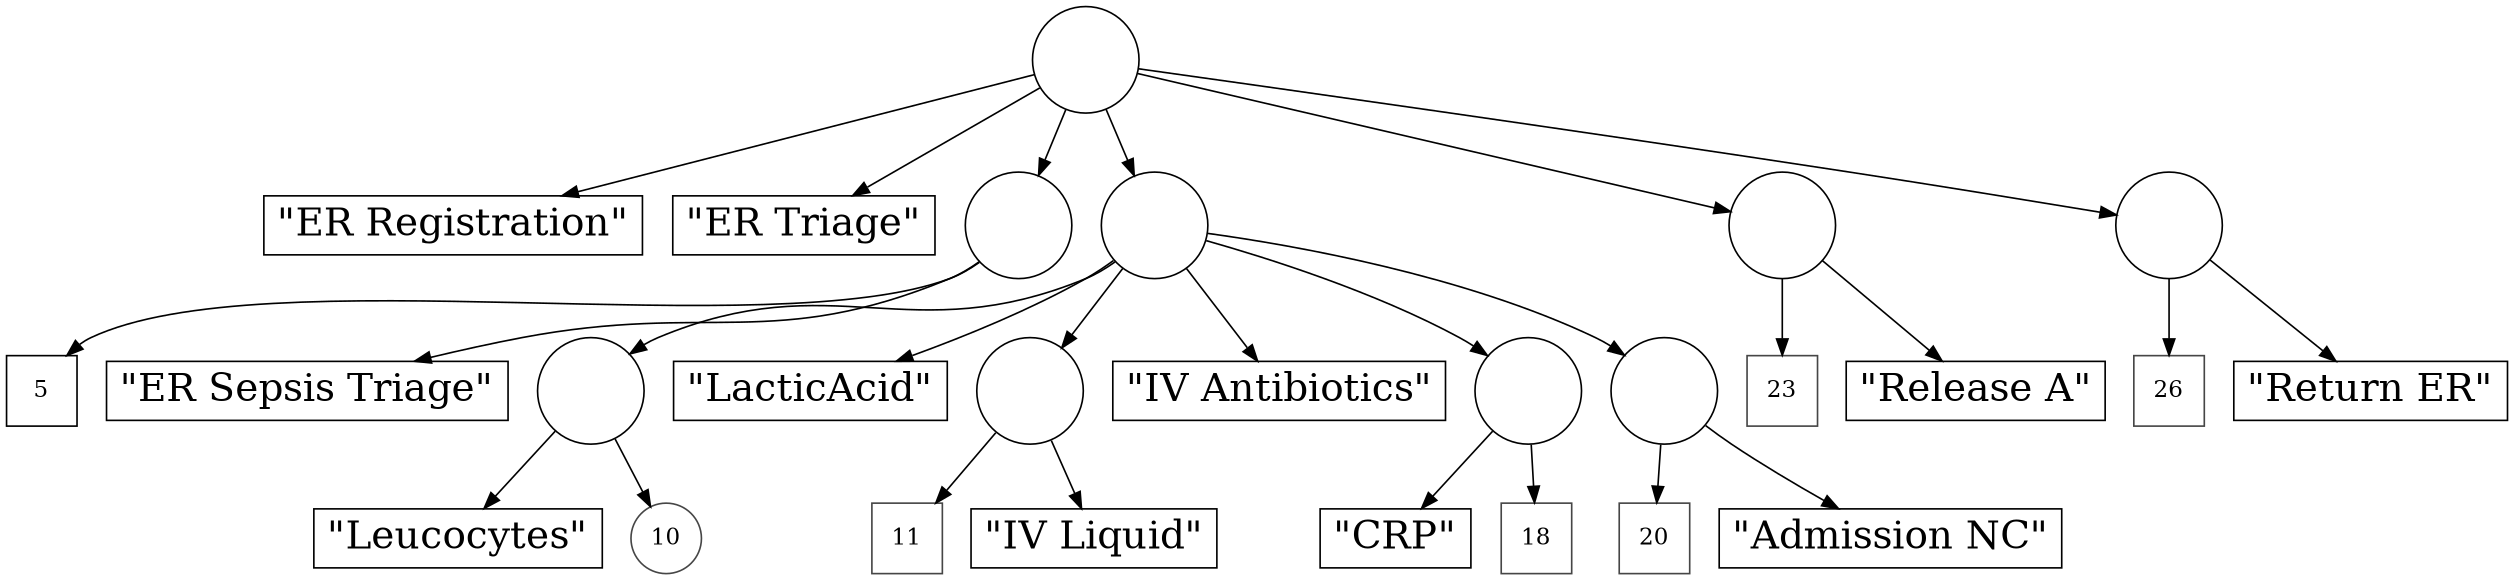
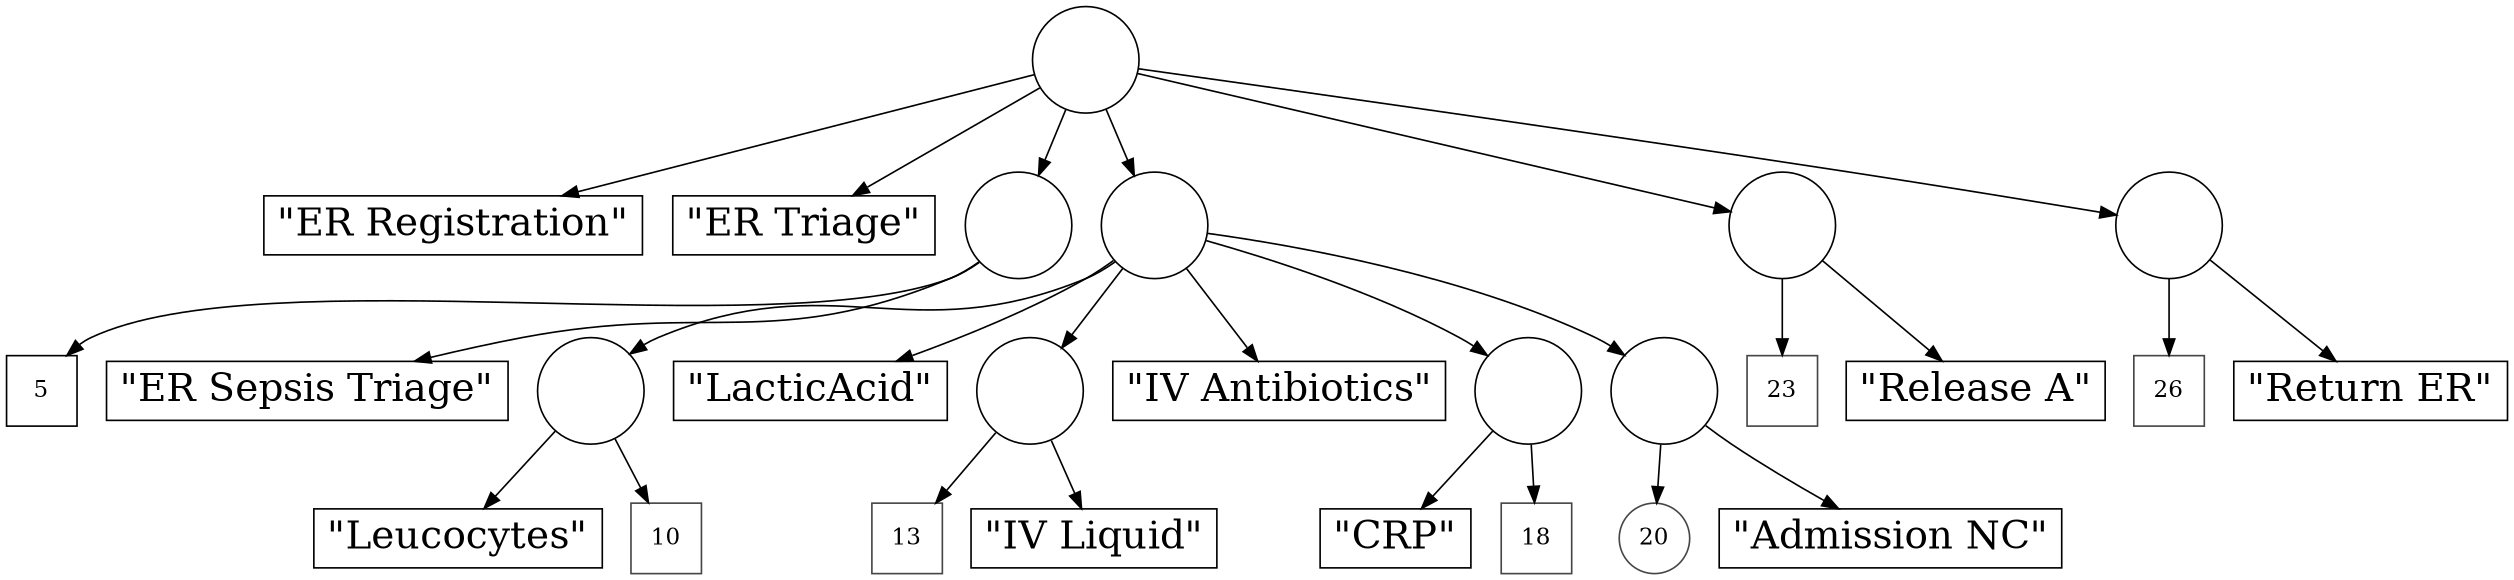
node "10": shape circle -> box
node "11": label "11" -> "13"
node "20": shape box -> circle
